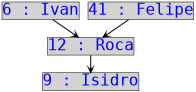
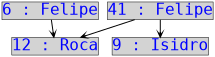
node "6 : Ivan": label "6 : Ivan" -> "6 : Felipe"
edge "12 : Roca" -> "9 : Isidro": now "41 : Felipe" -> "9 : Isidro"
